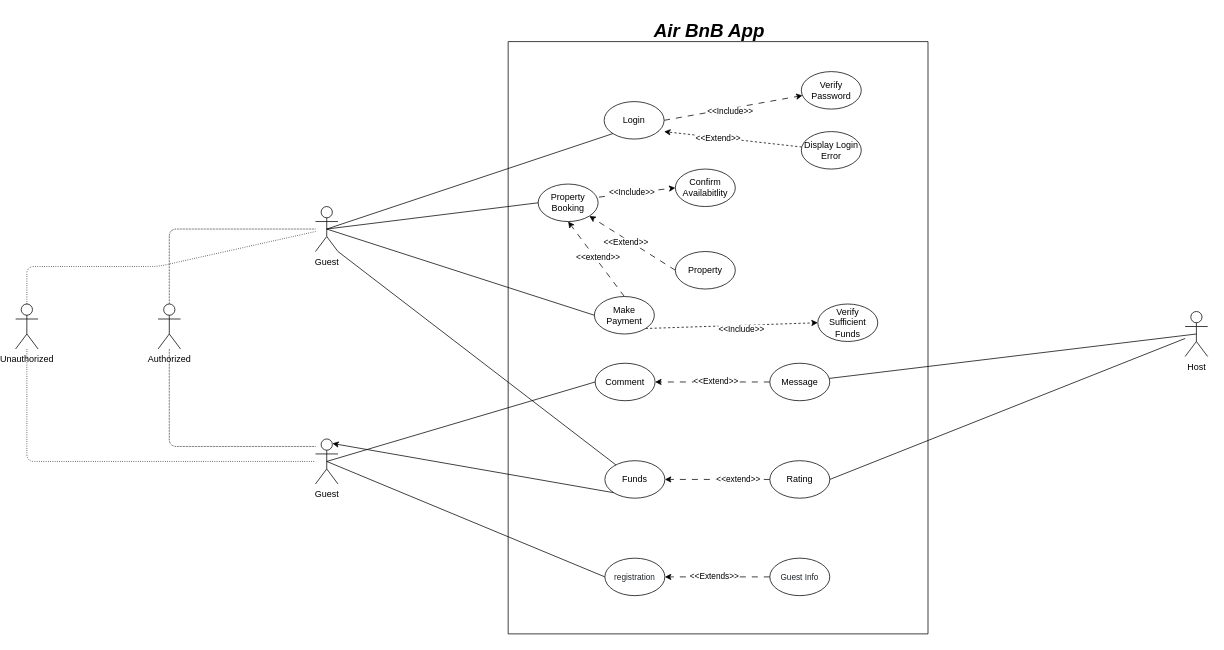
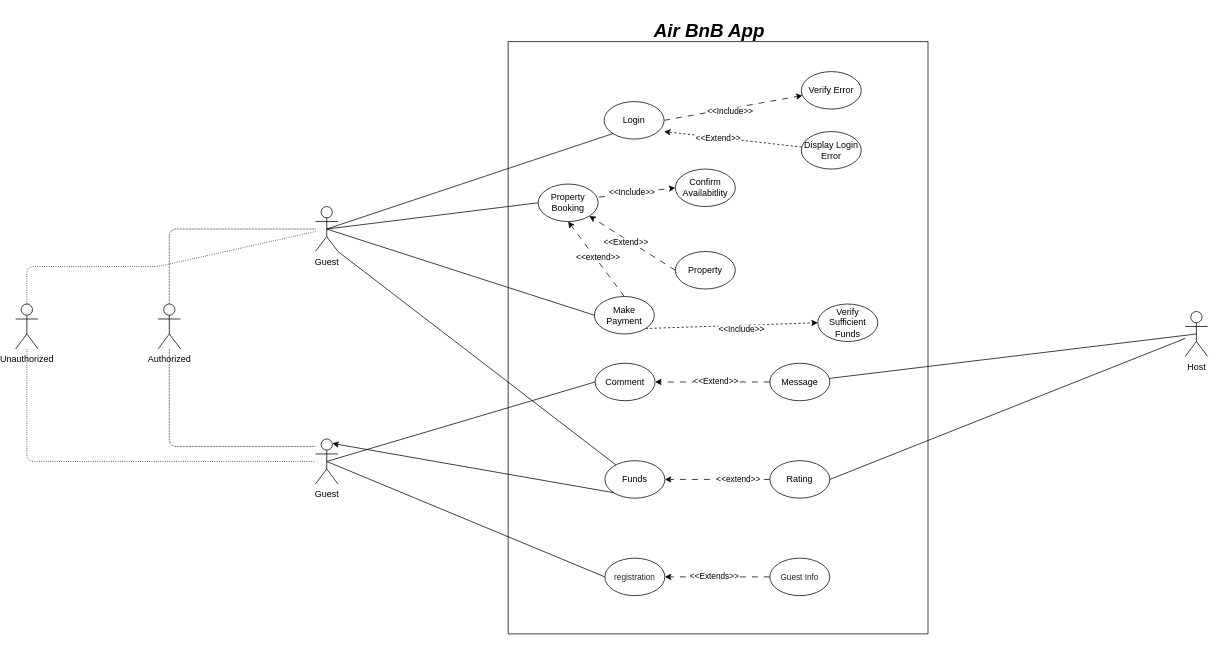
node "Verify Password": label "Verify Password" -> "Verify Error"
